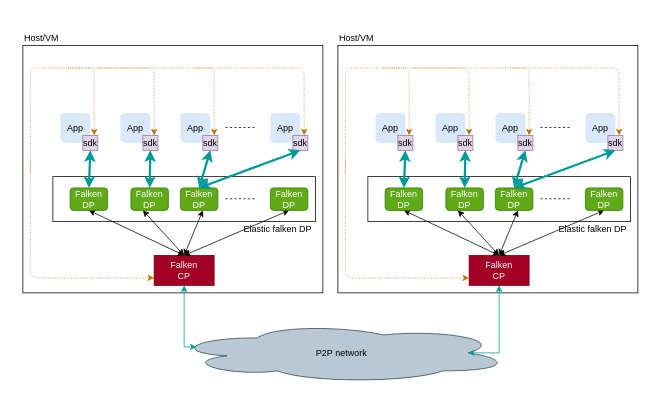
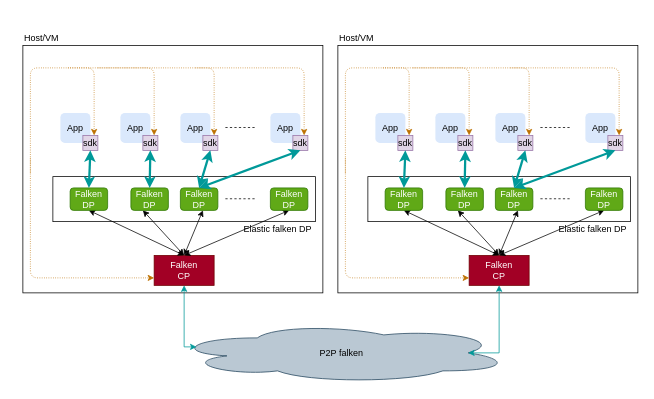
node "P2P network": label "P2P network" -> "P2P falken"
